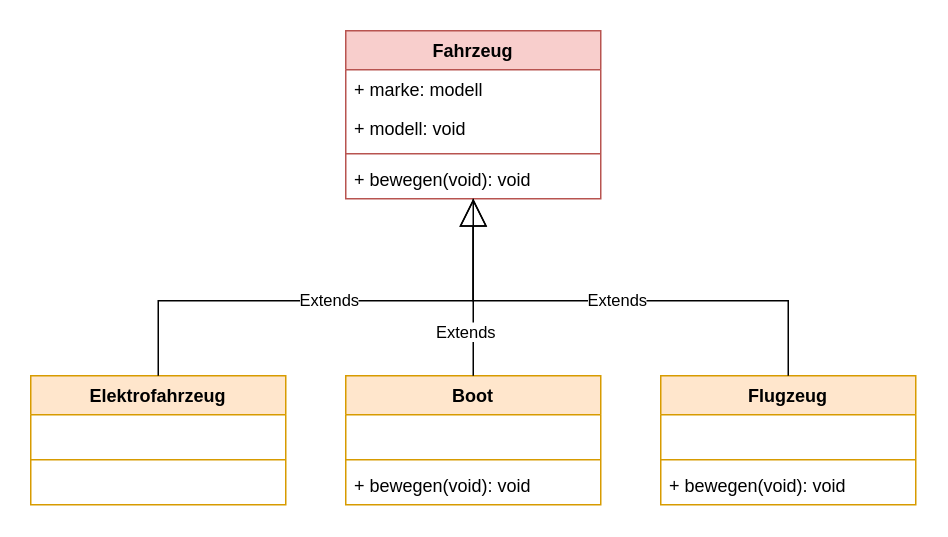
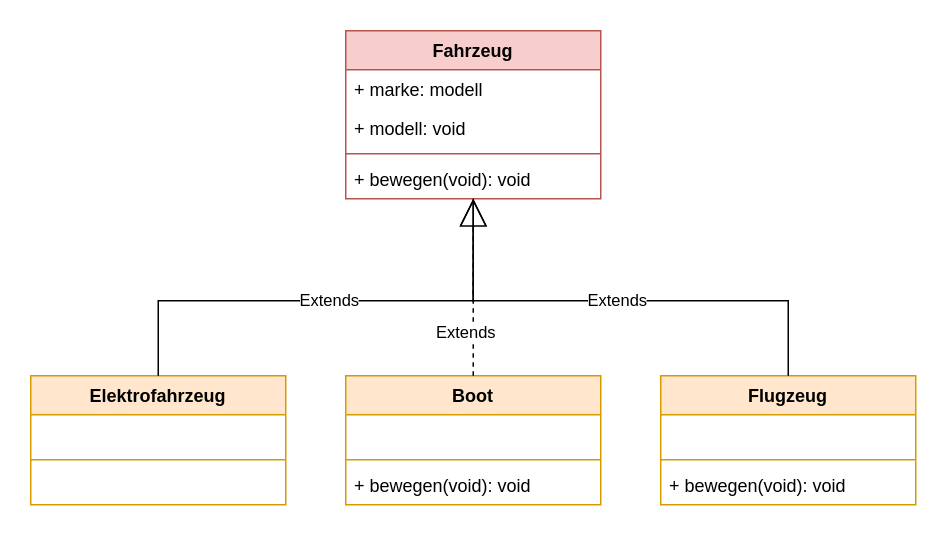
edge "Elektrofahrzeug" -> "Fahrzeug": arrowhead block -> open
edge "Boot" -> "Fahrzeug": style solid -> dashed
